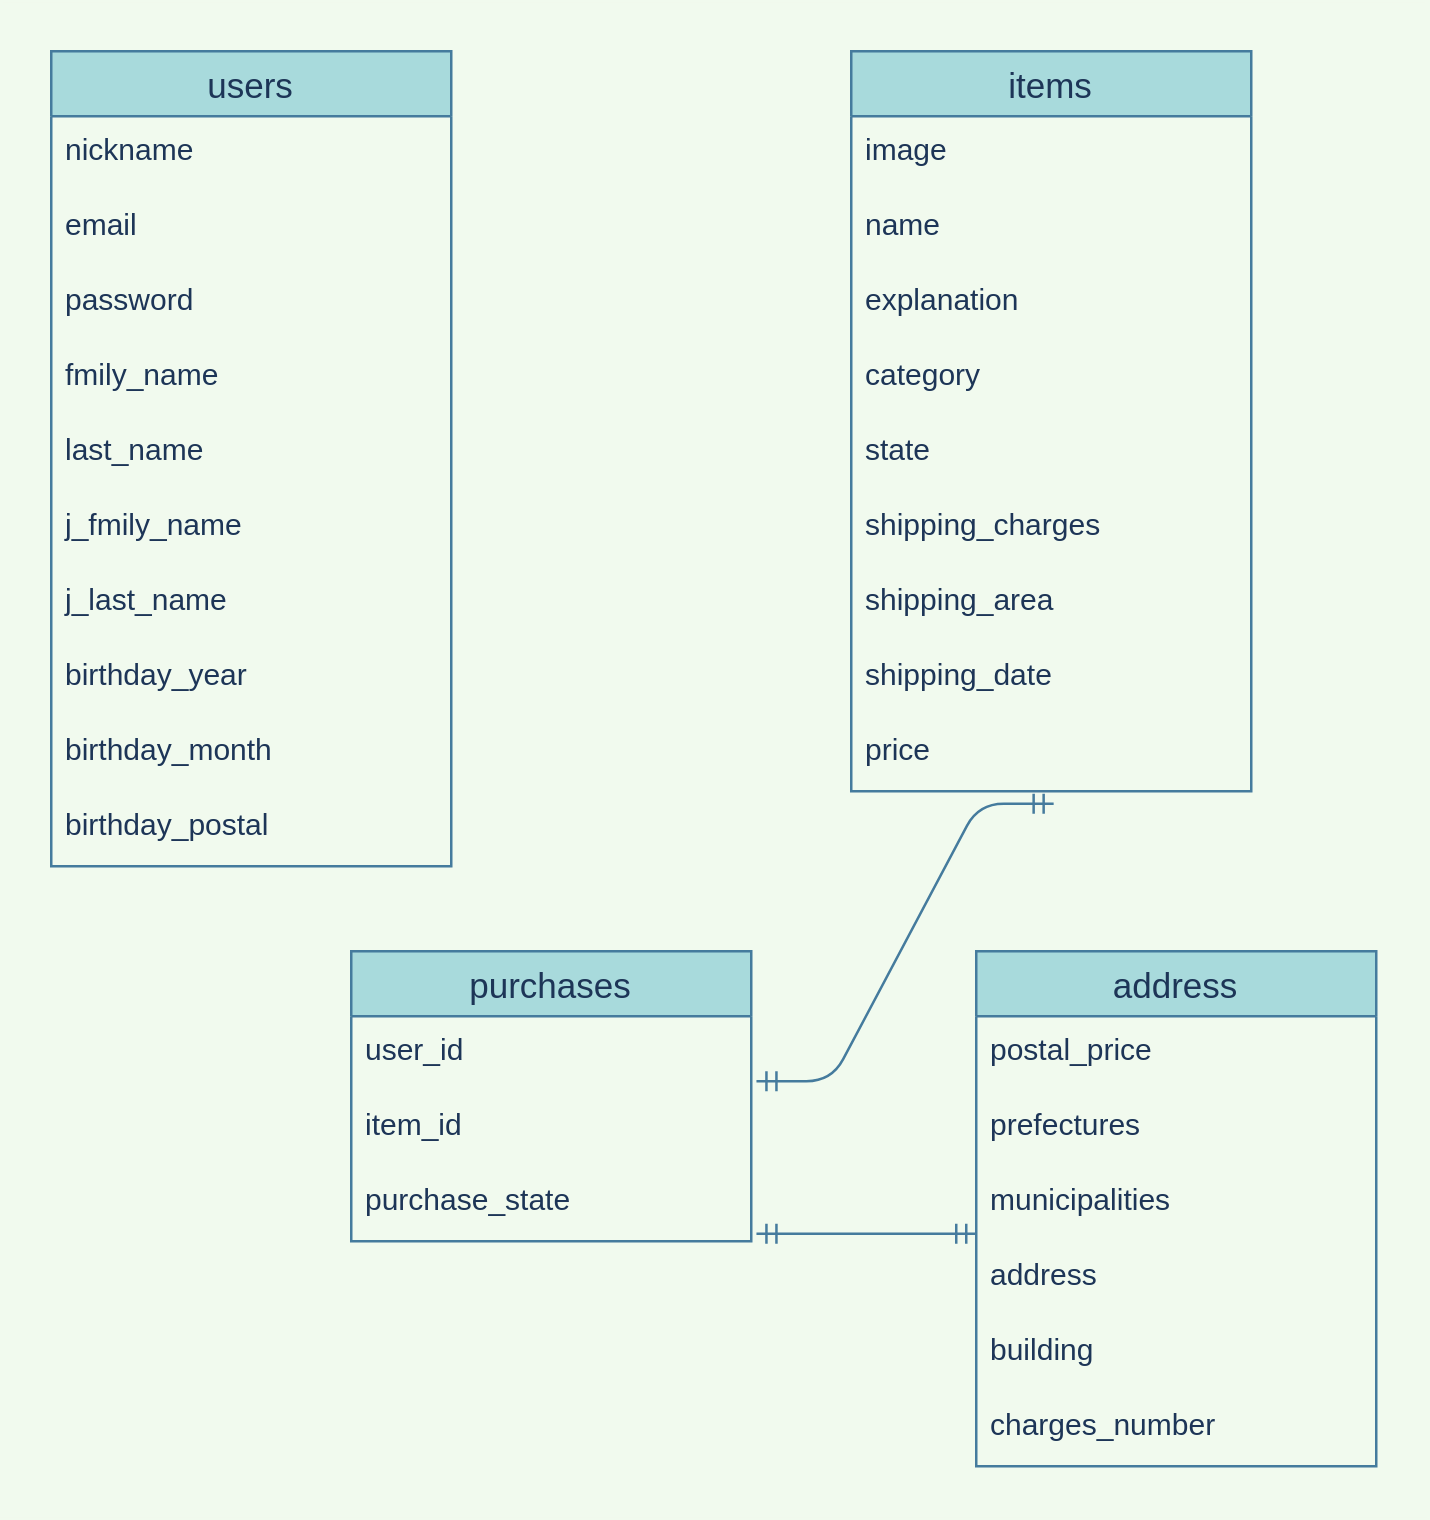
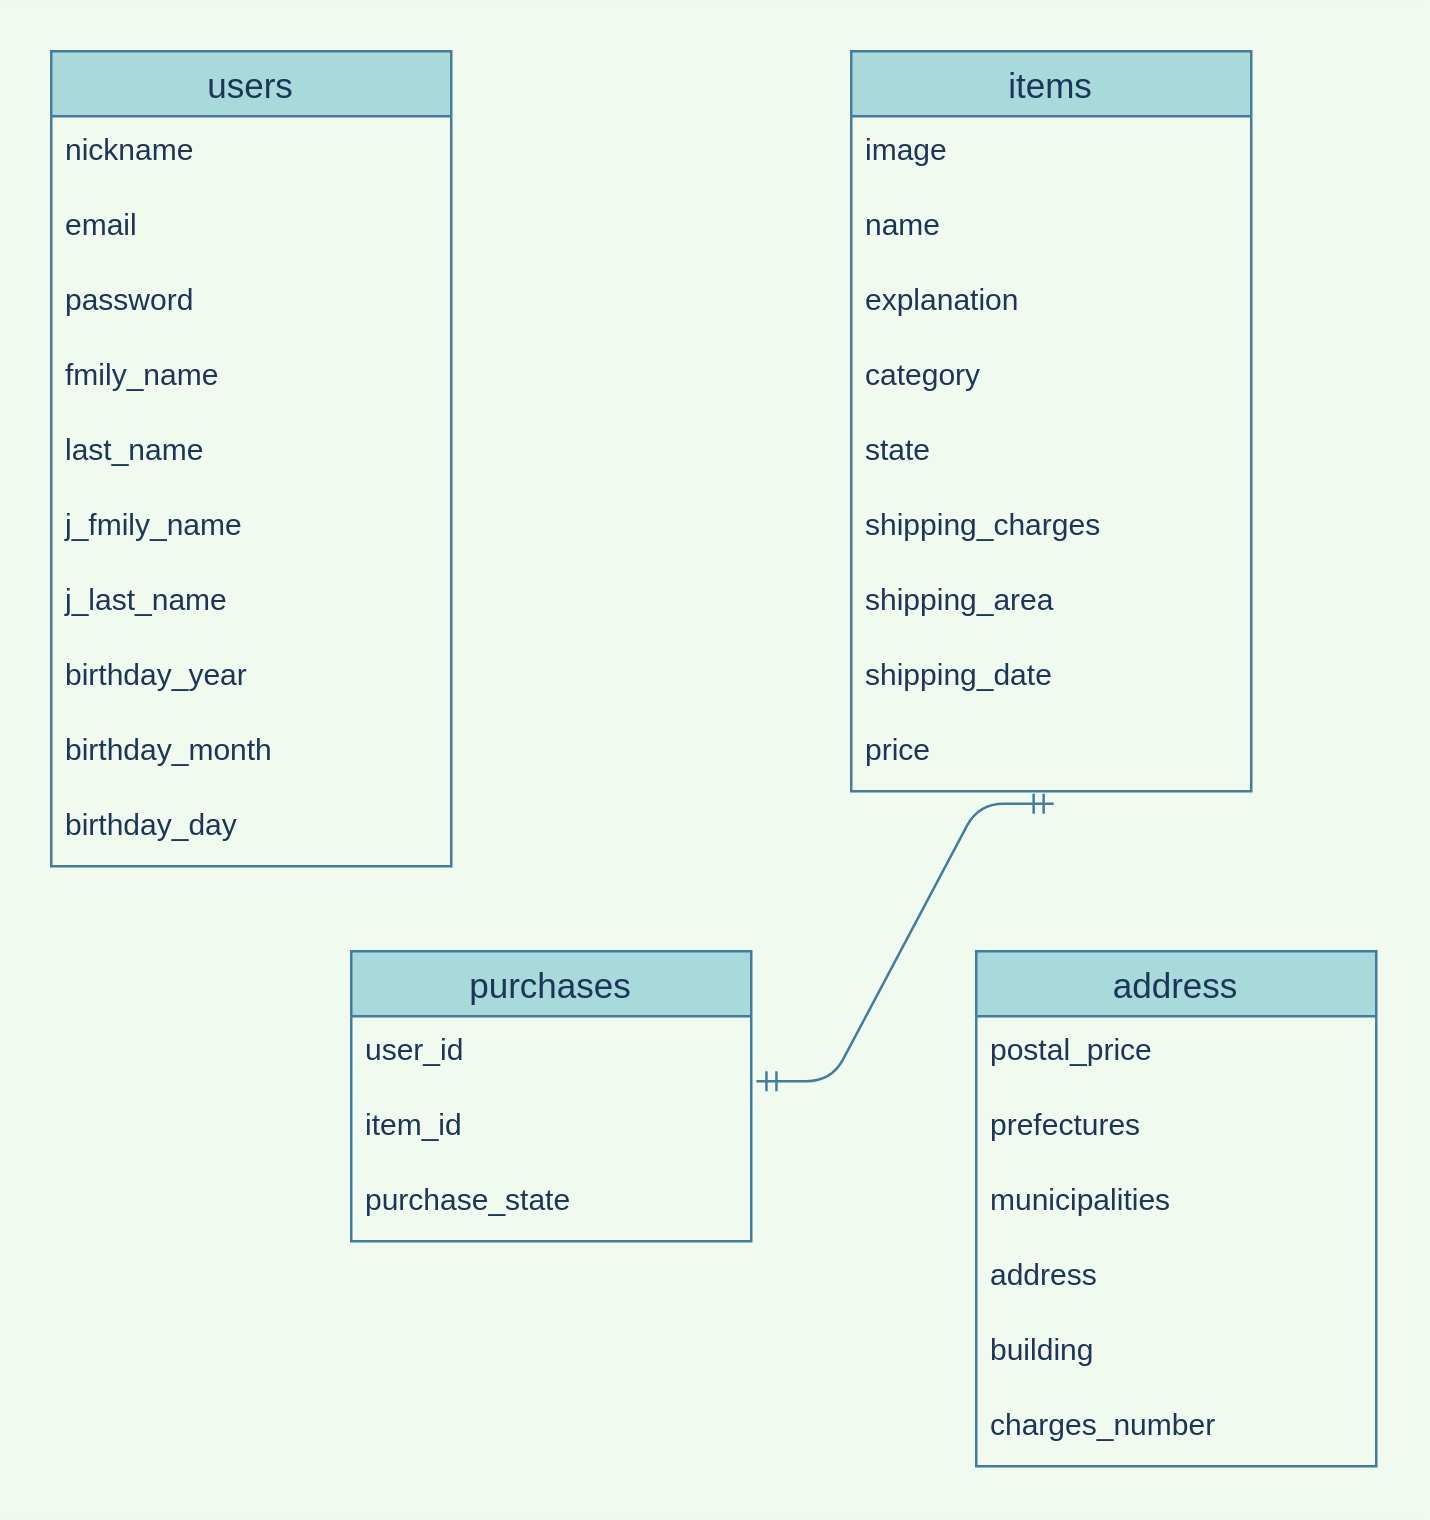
node "birthday_postal": label "birthday_postal" -> "birthday_day"
edge "purchase_state" -- "municipalities": removed
